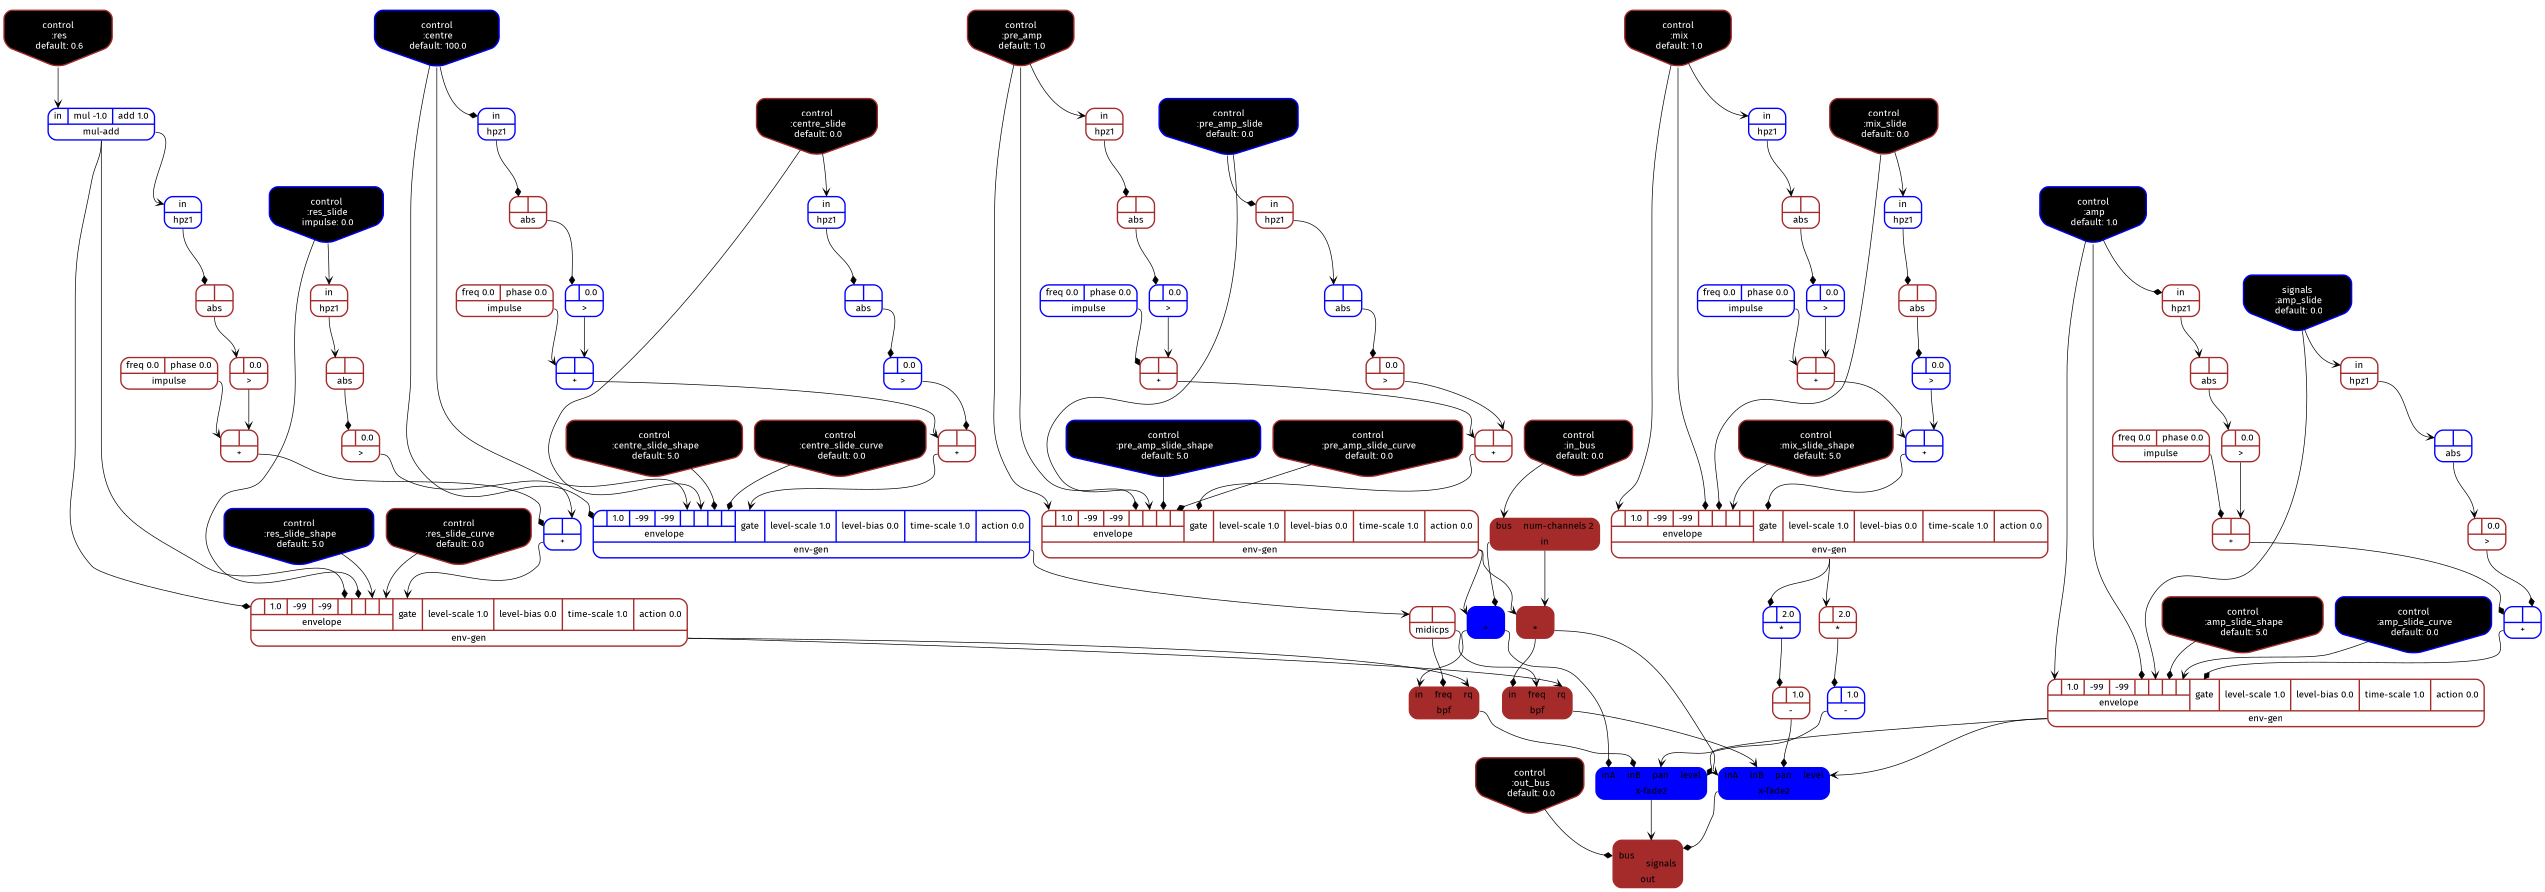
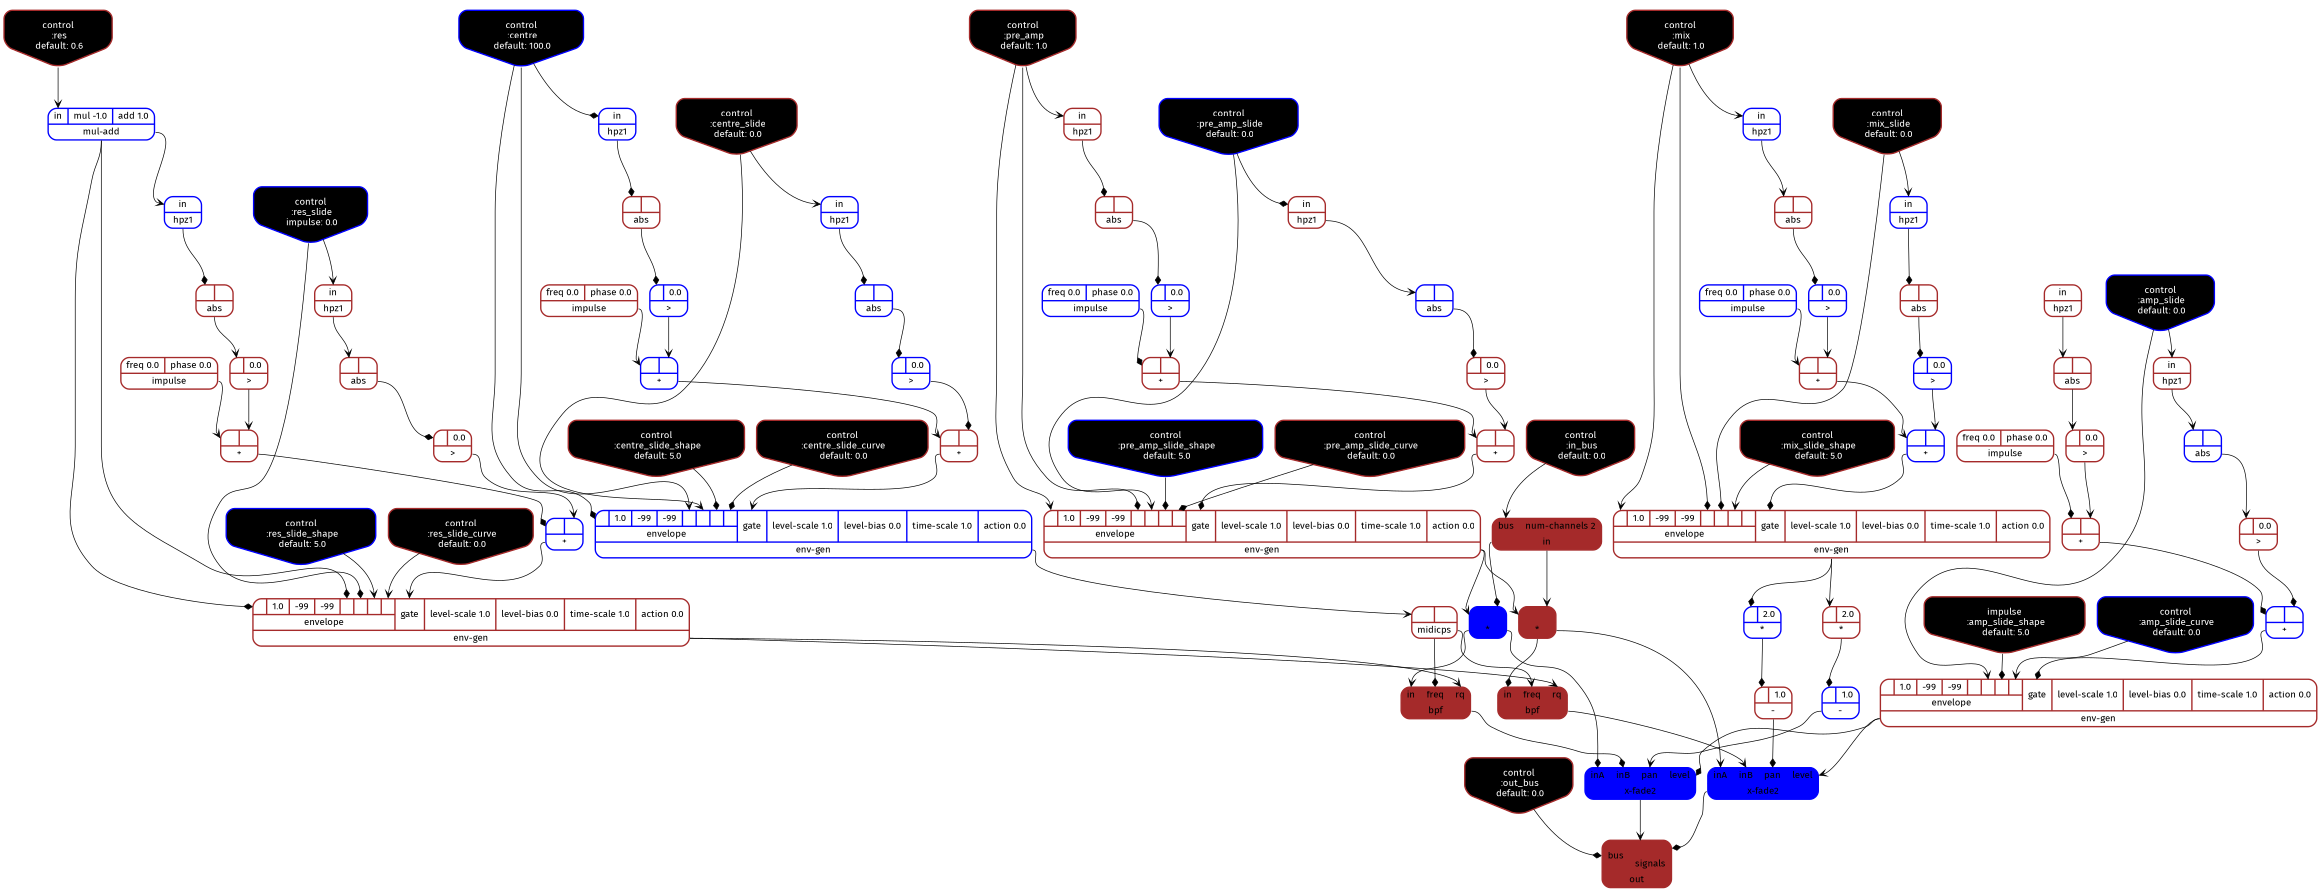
node "control :amp default: 1.0": removed
node "signals :amp_slide default: 0.0": label "signals :amp_slide default: 0.0" -> "control :amp_slide default: 0.0"
node "control :amp_slide_shape default: 5.0": label "control :amp_slide_shape default: 5.0" -> "impulse :amp_slide_shape default: 5.0"
